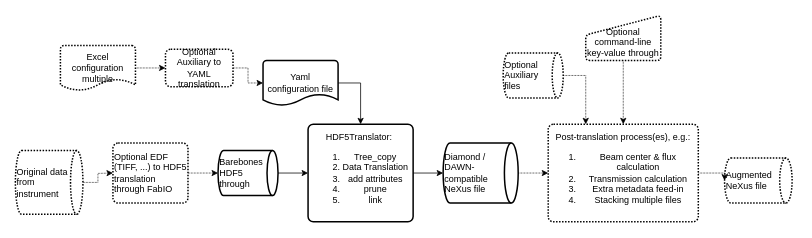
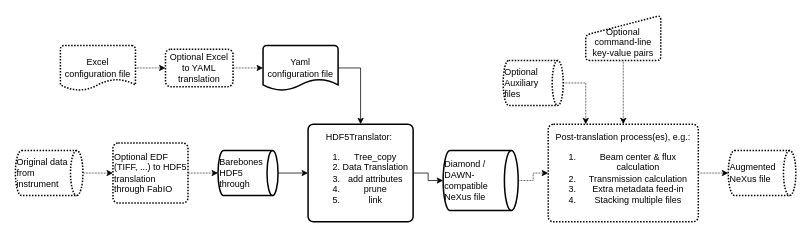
node "Optional command-line key-value through": label "Optional command-line key-value through" -> "Optional command-line key-value pairs"
node "Excel configuration multiple": label "Excel configuration multiple" -> "Excel configuration file"
node "Optional Auxiliary to YAML translation": label "Optional Auxiliary to YAML translation" -> "Optional Excel to YAML translation"
node "Optional Auxiliary files": moved (533, 75) -> (533, 83)
node "Yaml configuration file": moved (300, 83) -> (300, 68)
node "Diamond / DAWN-compatible NeXus file": moved (480, 173) -> (480, 180)
node "Augmented NeXus file": moved (758, 180) -> (762, 173)
node "Original data from instrument": size 68x64 -> 68x45
